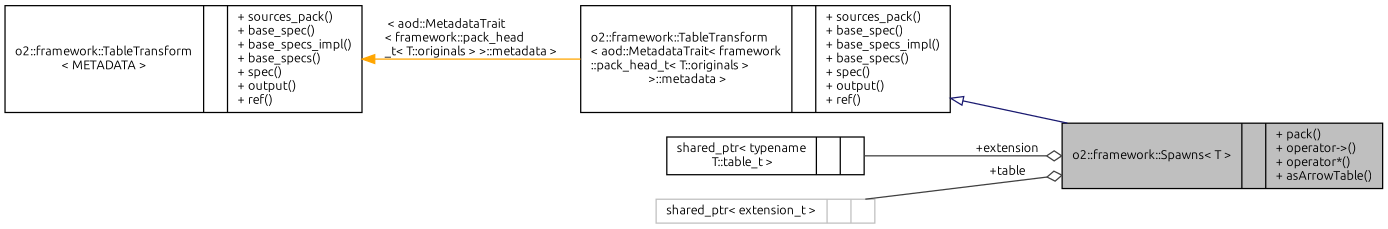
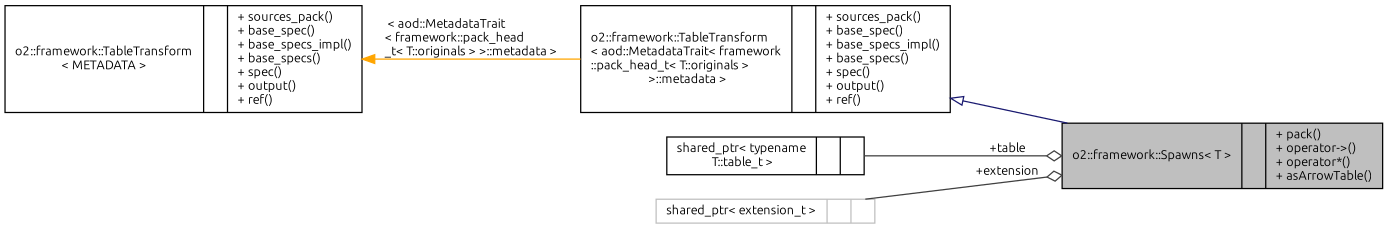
edge "shared_ptr< typename" -> "o2::framework::Spawns< T >": label " +extension" -> " +table"
edge "shared_ptr< extension_t >" -> "o2::framework::Spawns< T >": label " +table" -> " +extension"
